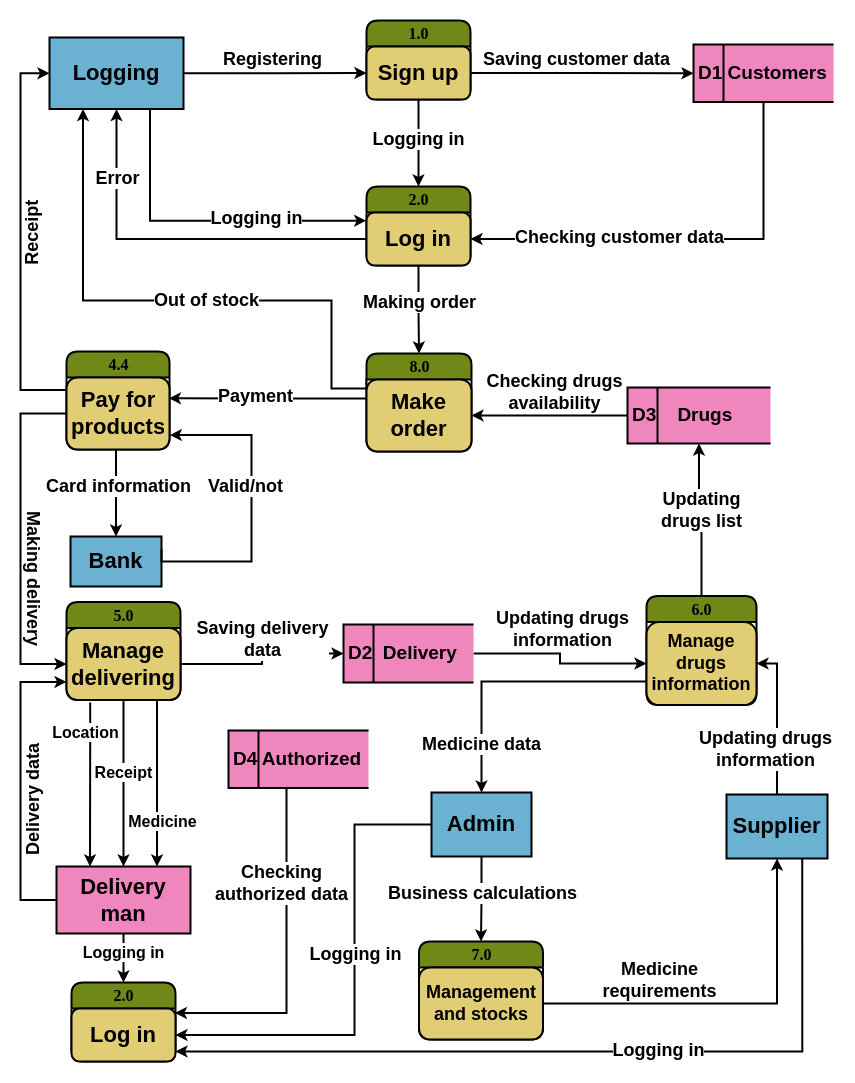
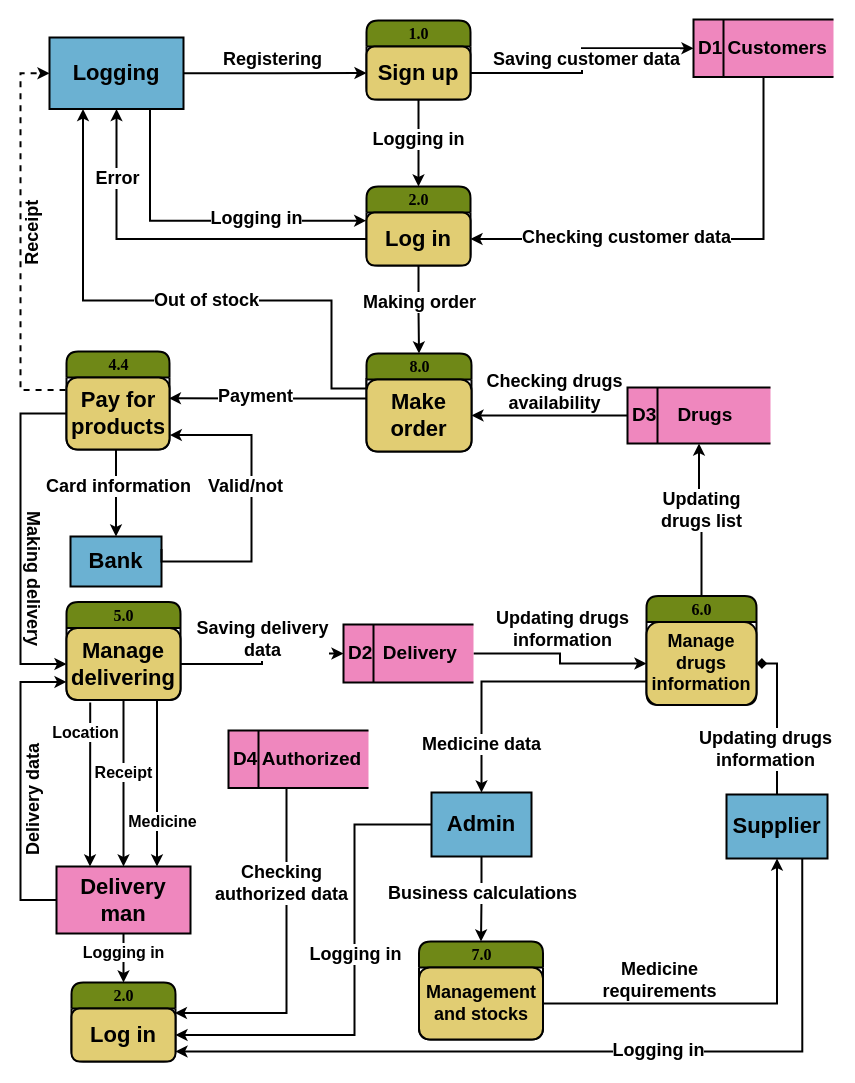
node "D1 Customers": moved (764, 73) -> (764, 48)
edge "Pay for products" -> "Logging": style solid -> dashed
edge "Supplier" -> "Manage drugs information": arrowhead classic -> diamond
